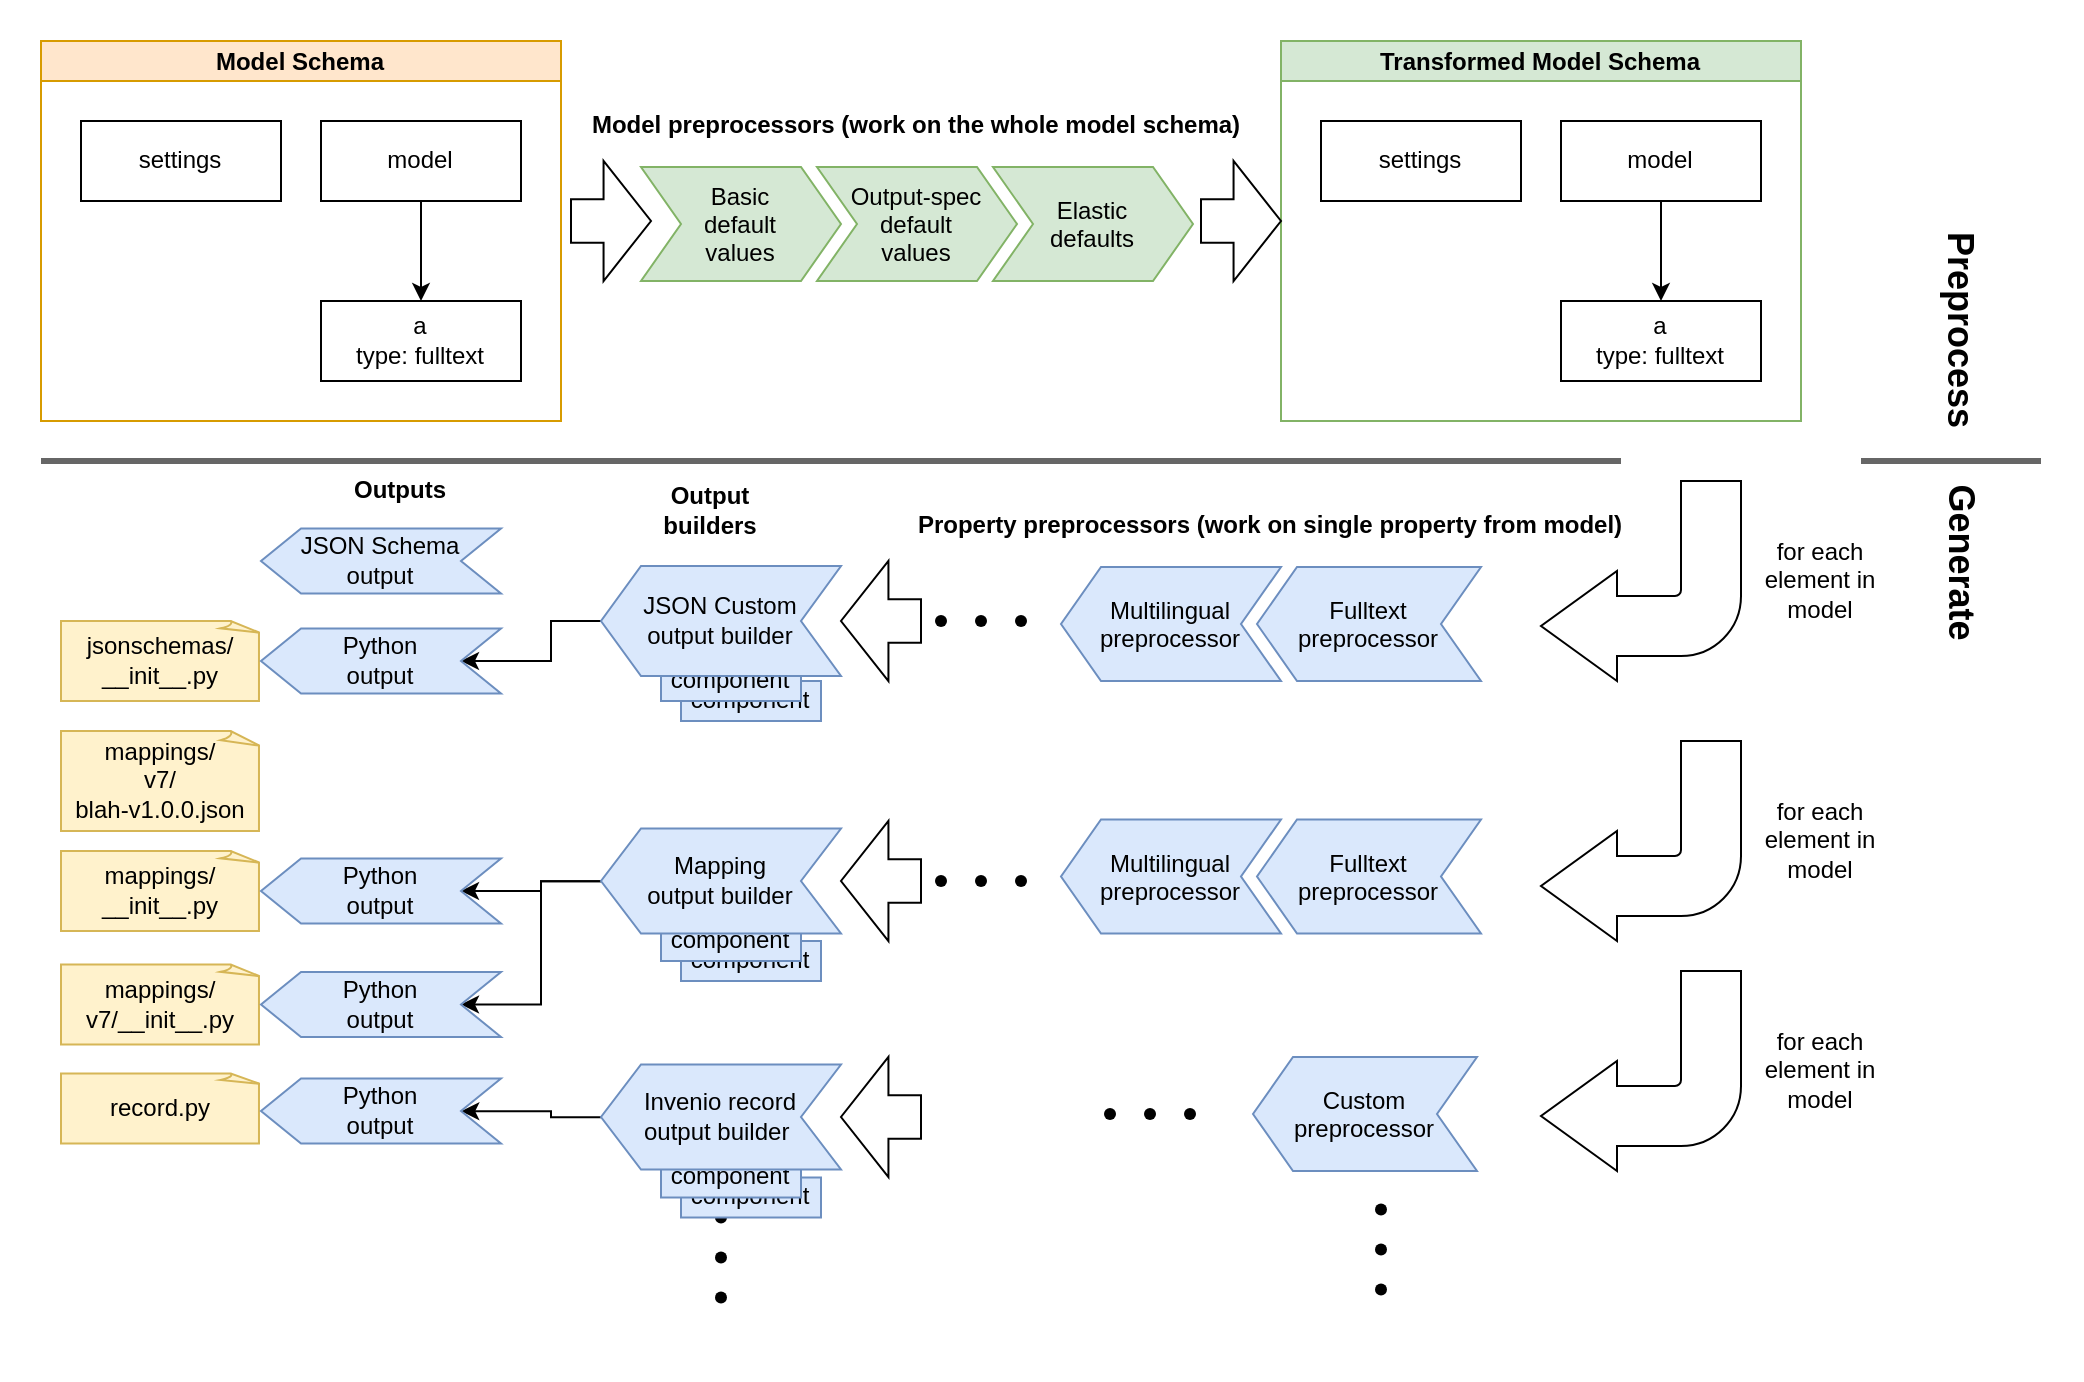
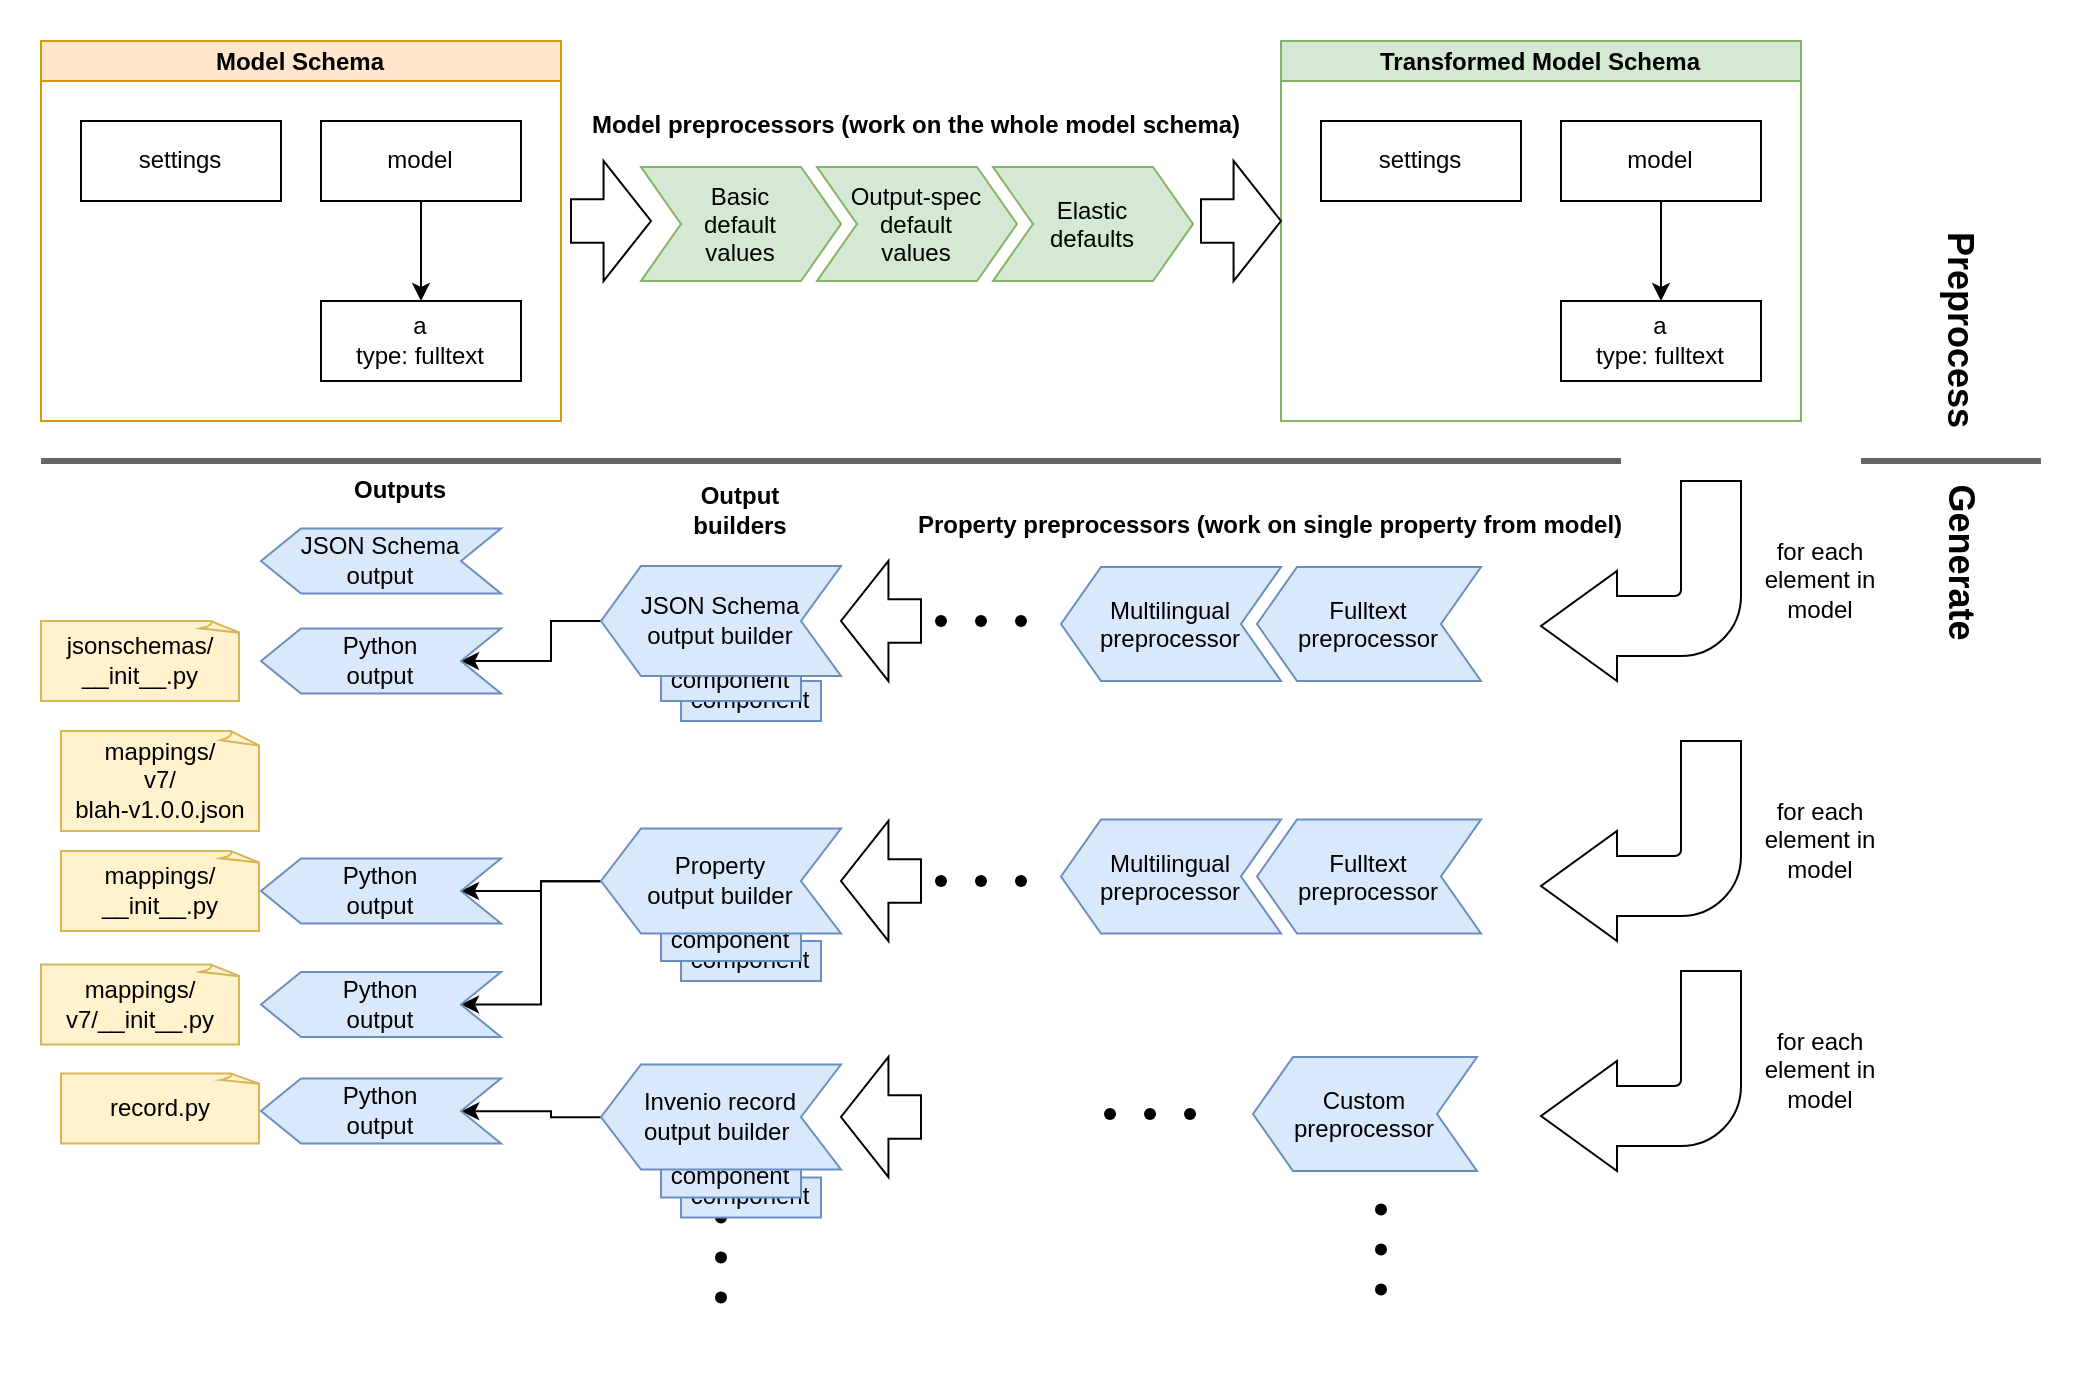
node "Output builders": moved (711, 511) -> (741, 511)
node "JSON Custom output builder": label "JSON Custom output builder" -> "JSON Schema output builder"
node "jsonschemas/ __init__.py": moved (161, 661) -> (141, 661)
node "Mapping output builder": label "Mapping output builder" -> "Property output builder"
node "mappings/ v7/__init__.py": moved (161, 1005) -> (141, 1005)
